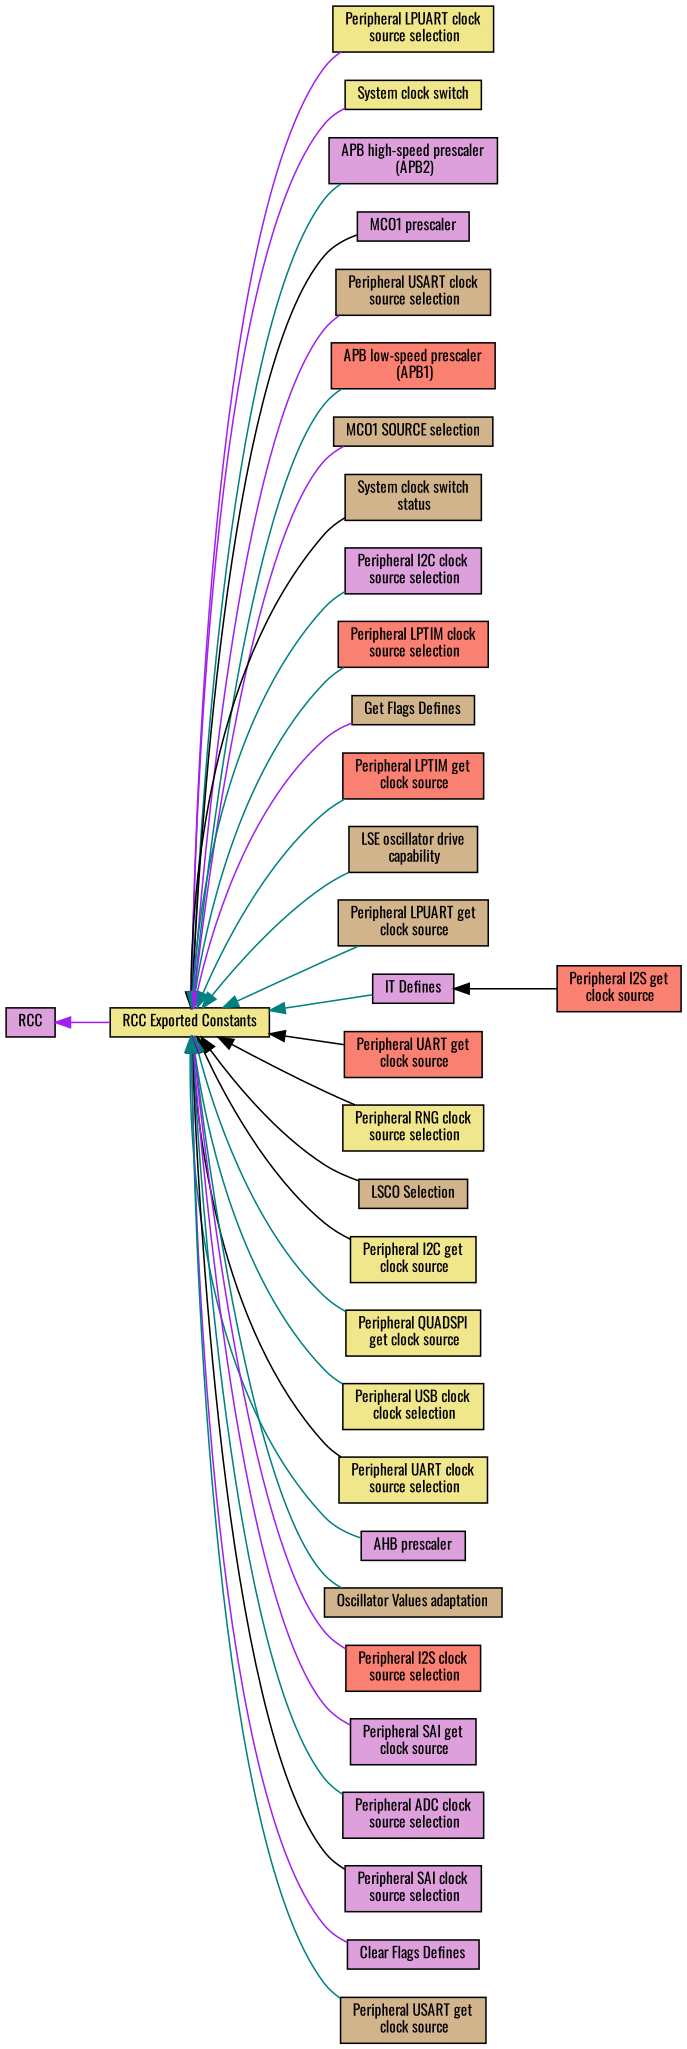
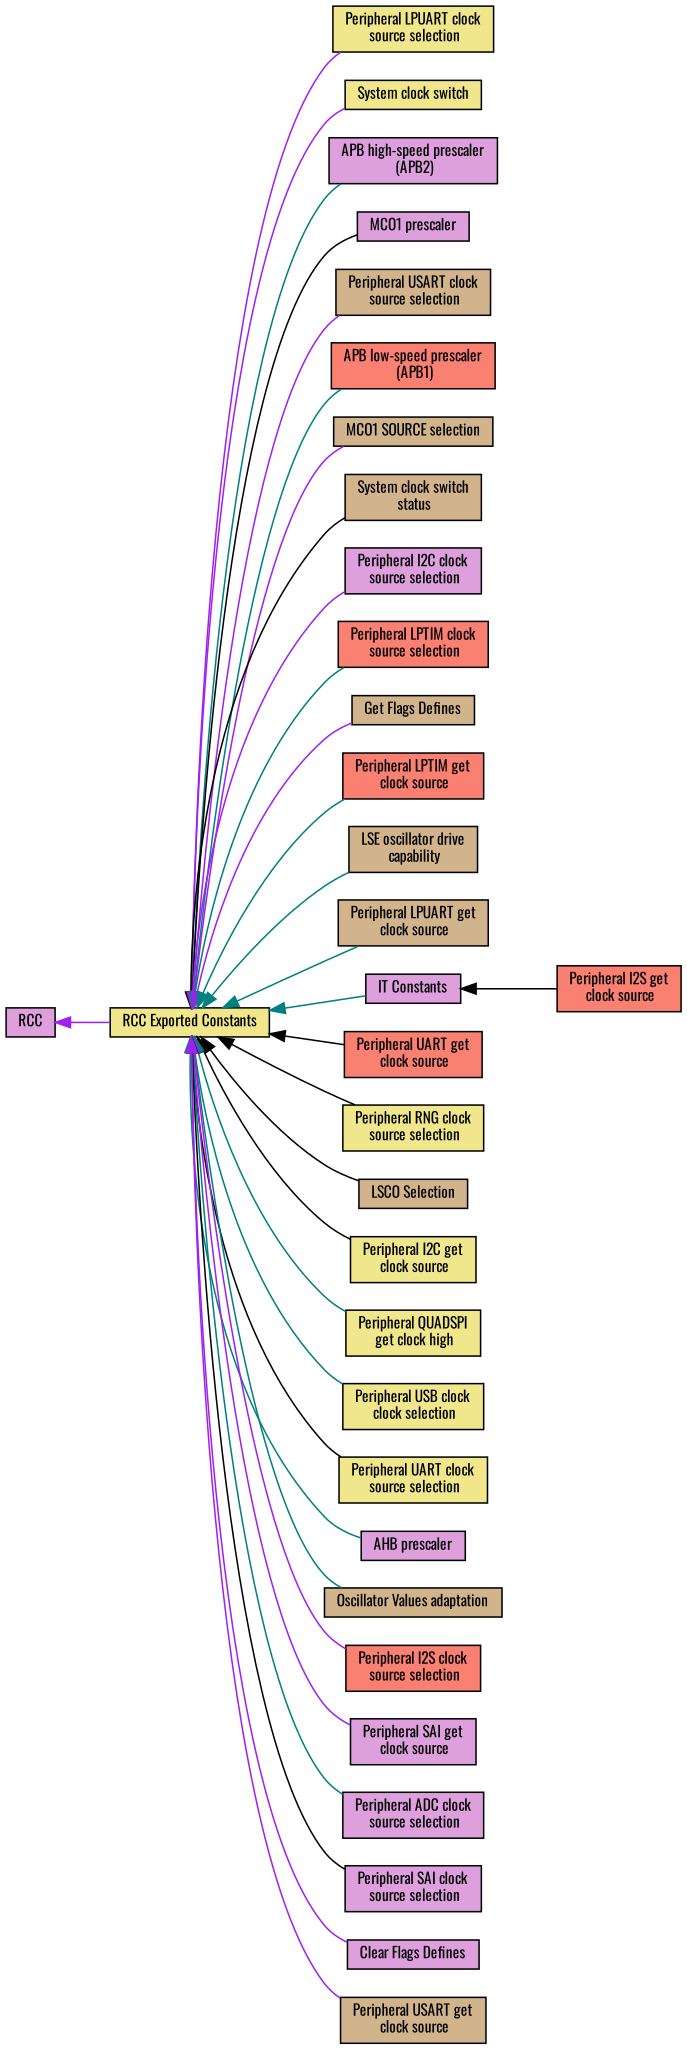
edge "Peripheral I2C clock source selection" -> "RCC Exported Constants": color teal -> purple
node "IT Defines": label "IT Defines" -> "IT Constants"
node "Peripheral QUADSPI get clock source": label "Peripheral QUADSPI get clock source" -> "Peripheral QUADSPI get clock high"
edge "Peripheral USART get clock source" -> "RCC Exported Constants": color teal -> purple
